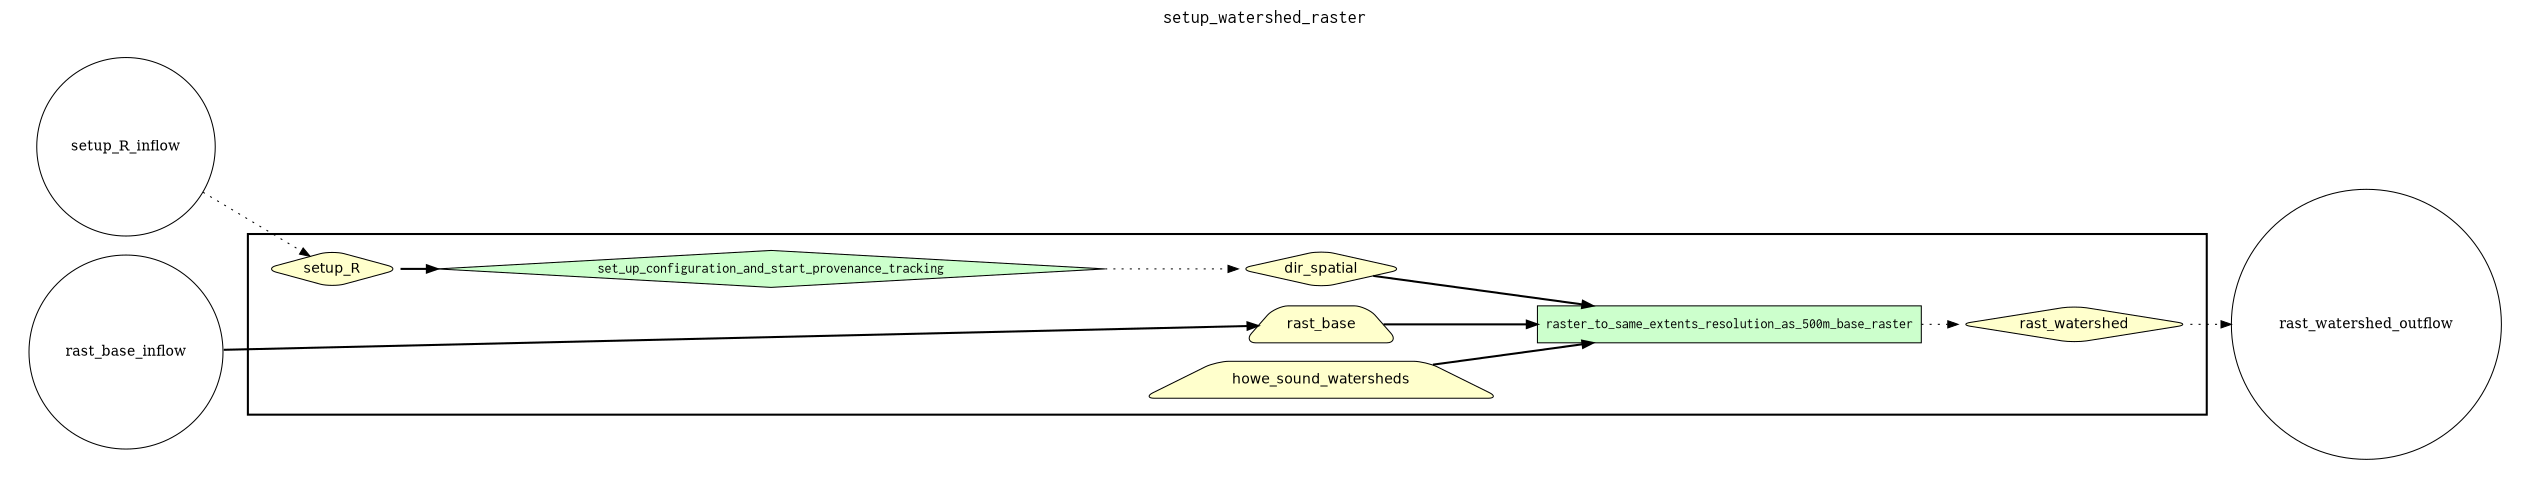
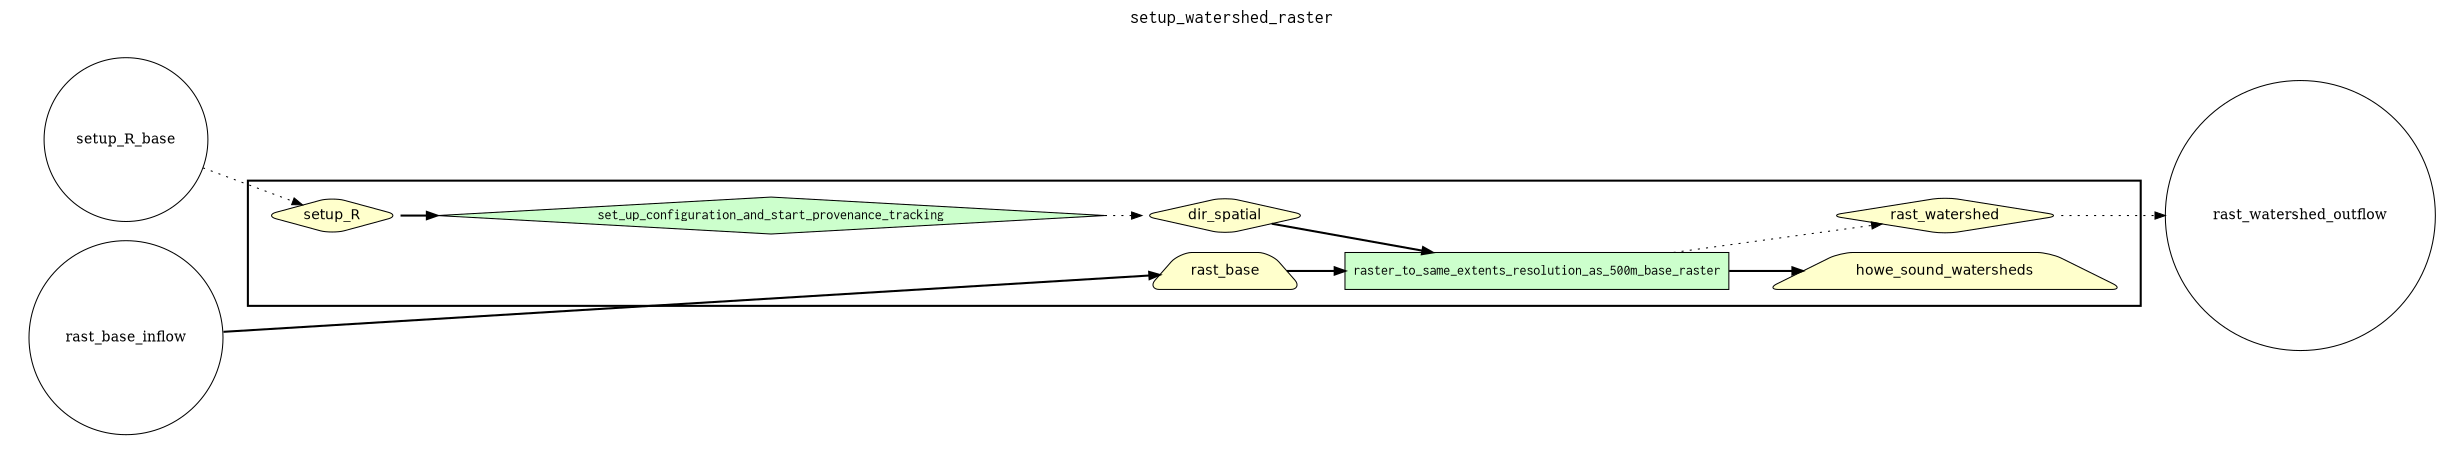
node "setup_R_inflow": label "setup_R_inflow" -> "setup_R_base"
edge "howe_sound_watersheds" -> "raster_to_same_extents_resolution_as_500m_base_raster": reversed
